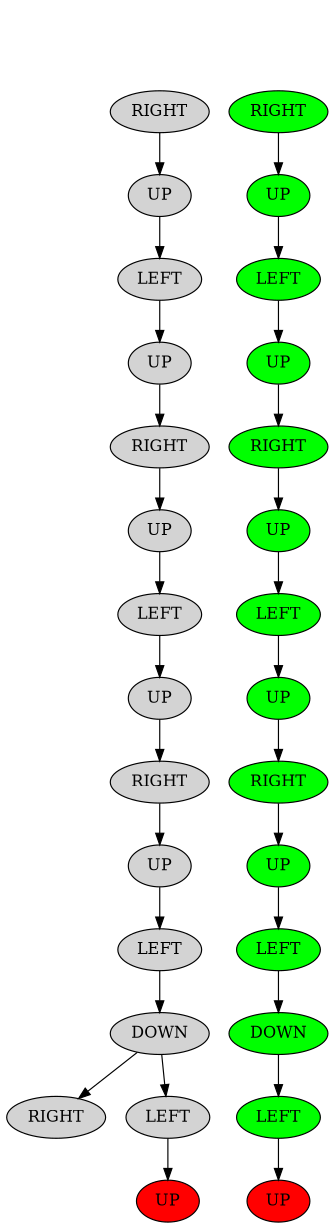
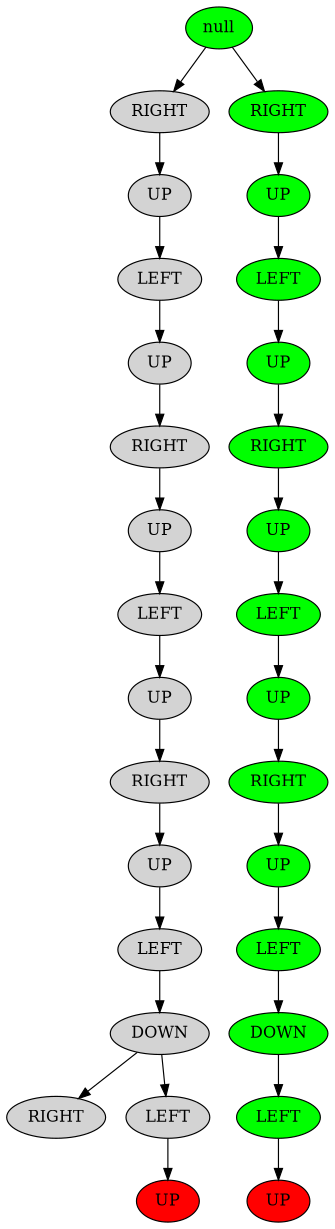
node "null": added
